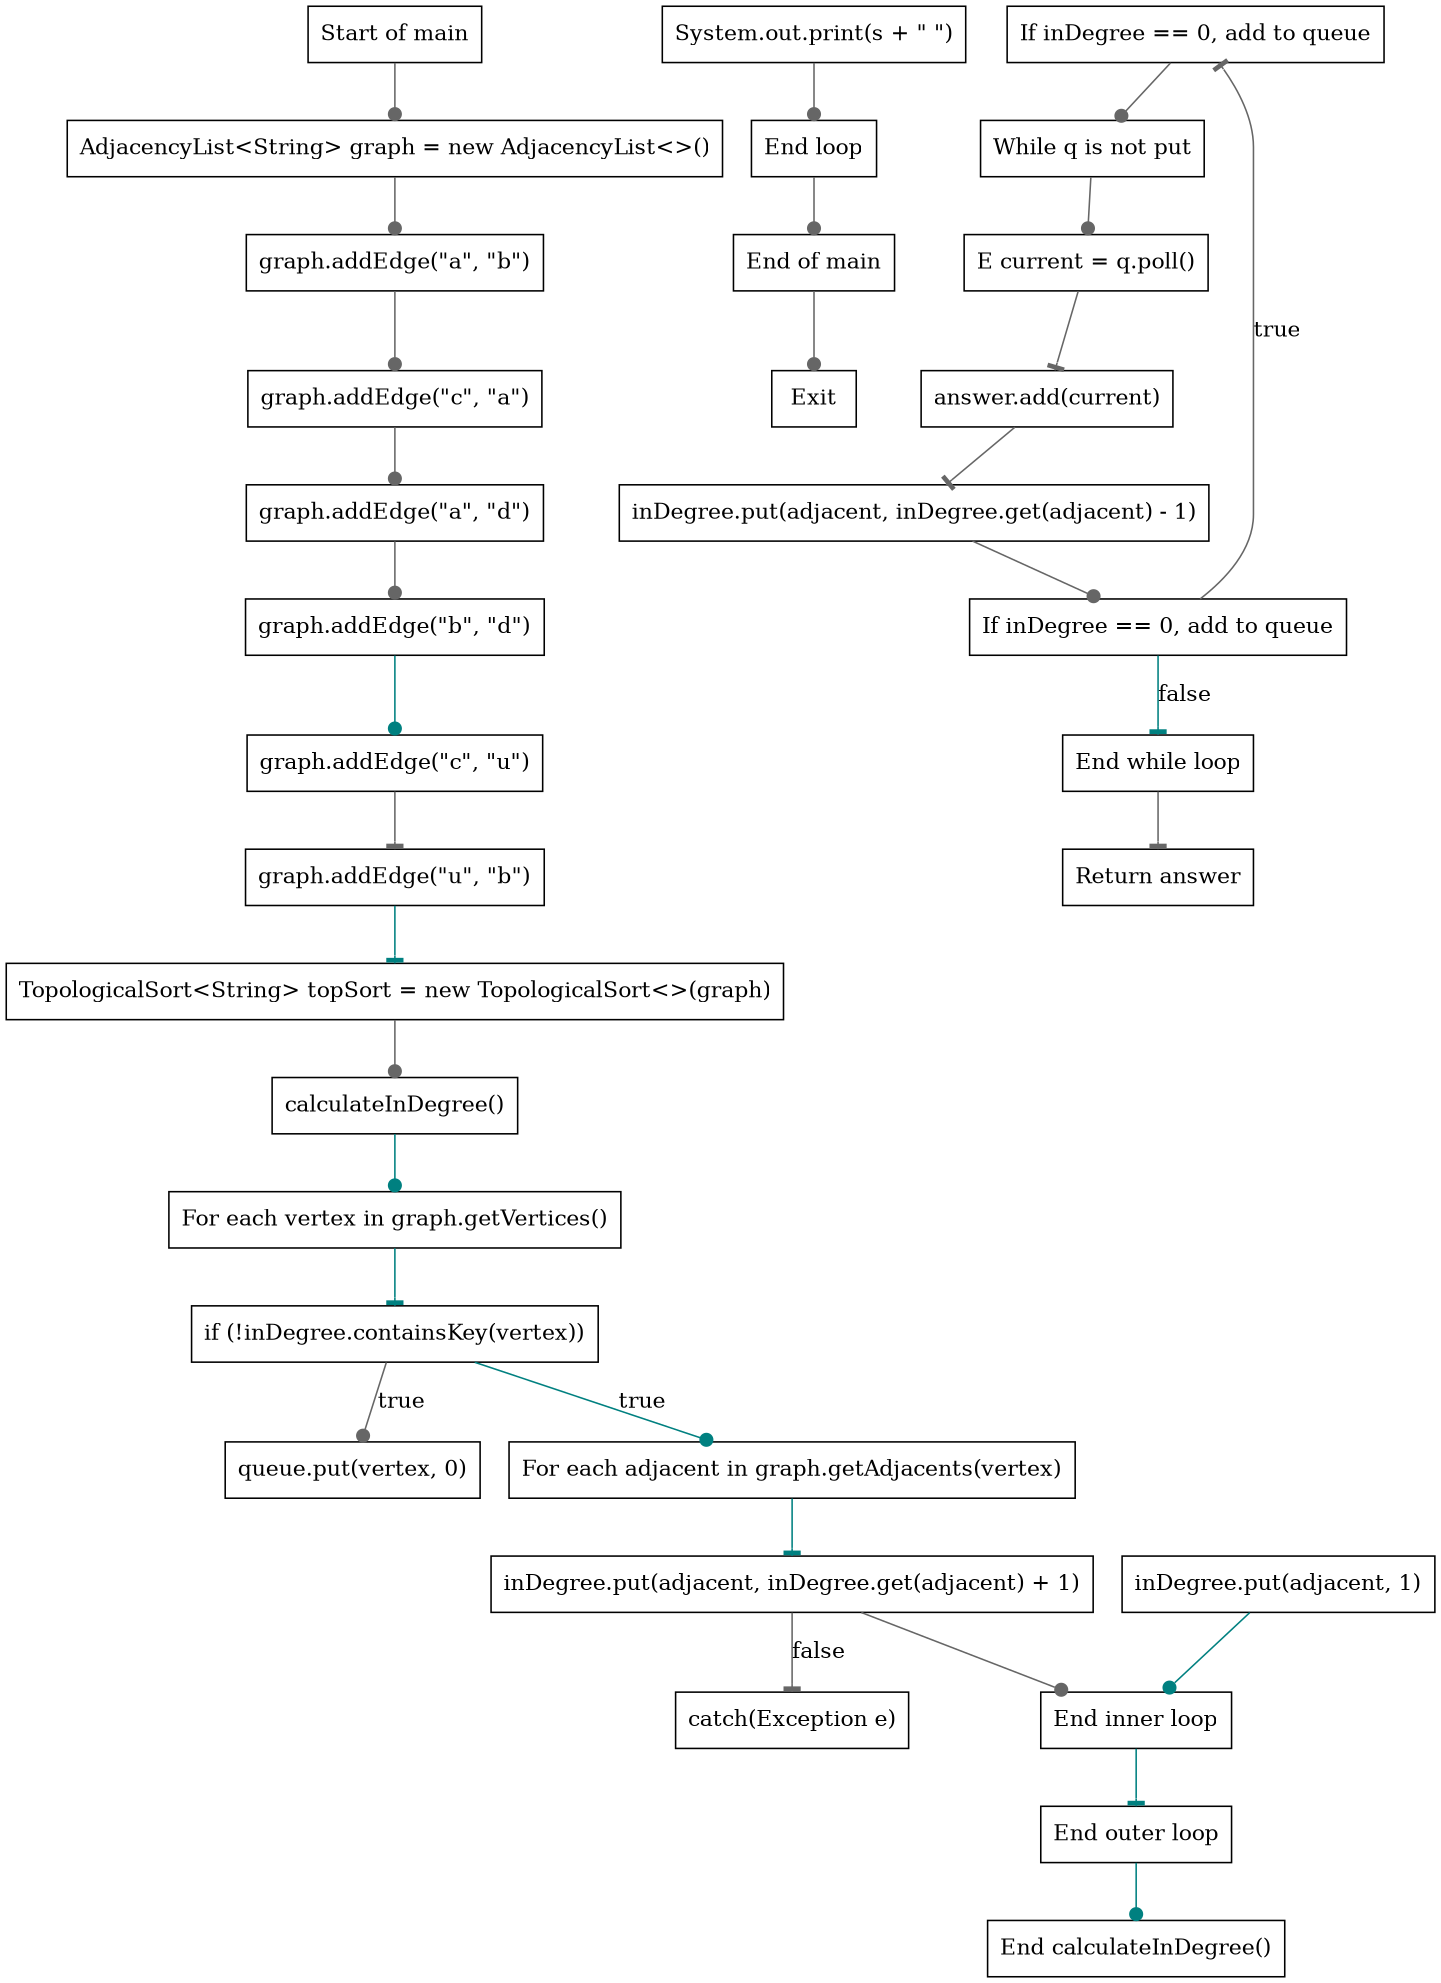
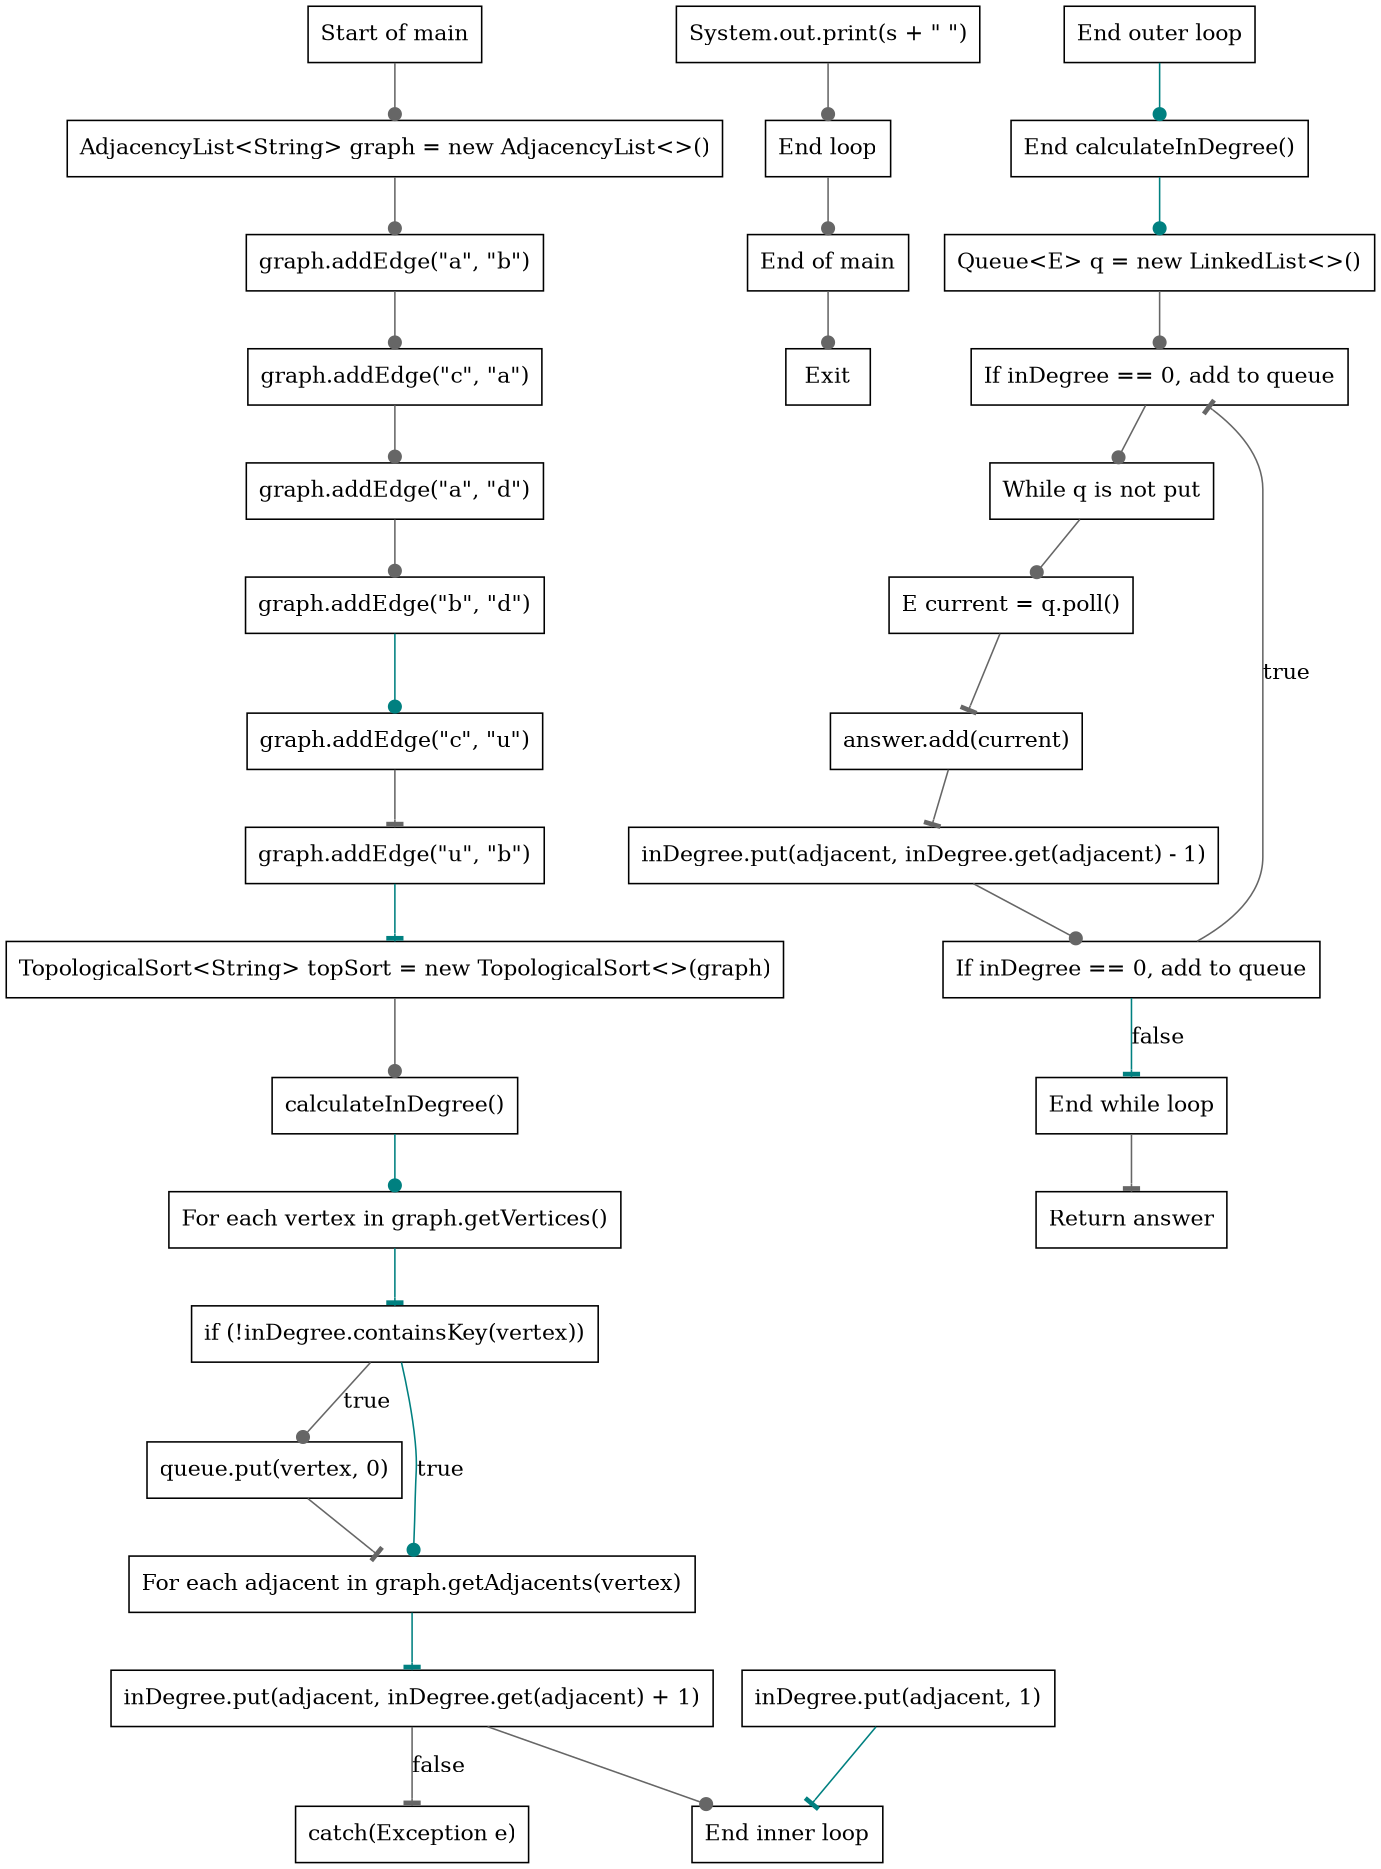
node "Queue<E> q = new LinkedList<>()": added
edge "queue.put(vertex, 0)" -> "For each adjacent in graph.getAdjacents(vertex)": added
edge "inDegree.put(adjacent, 1)" -> "End inner loop": arrowhead dot -> tee
edge "End inner loop" -> "End outer loop": removed
